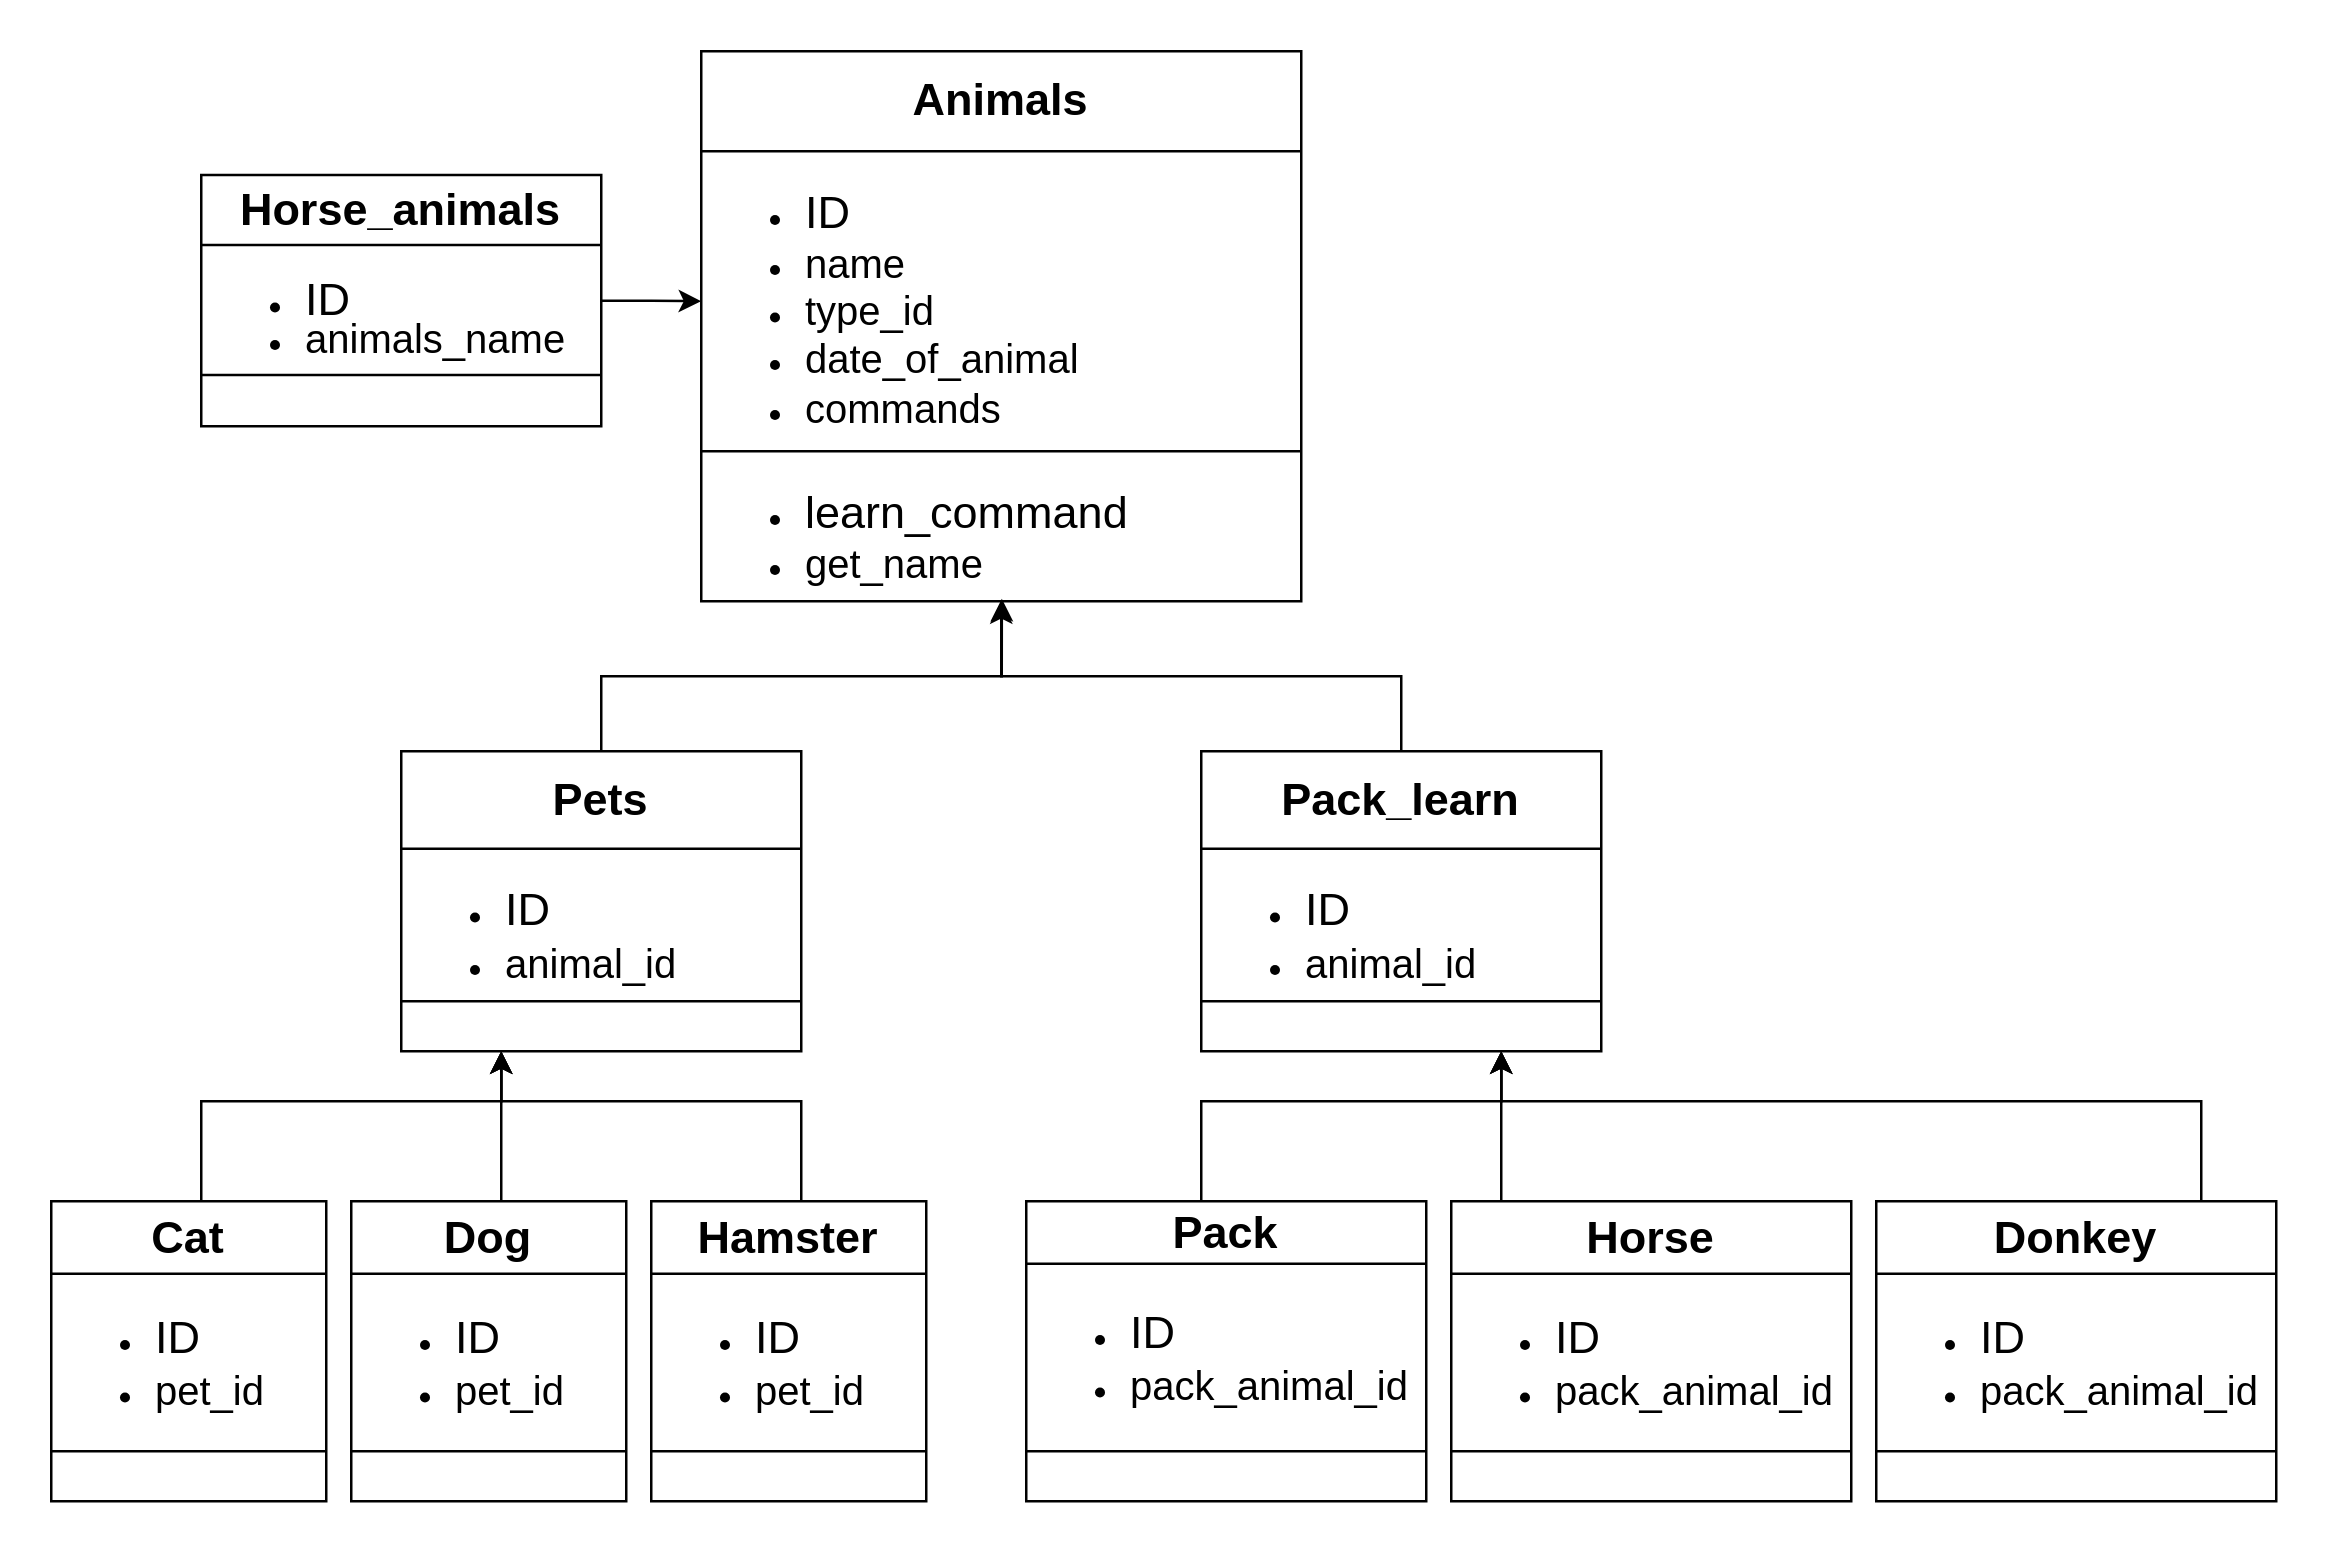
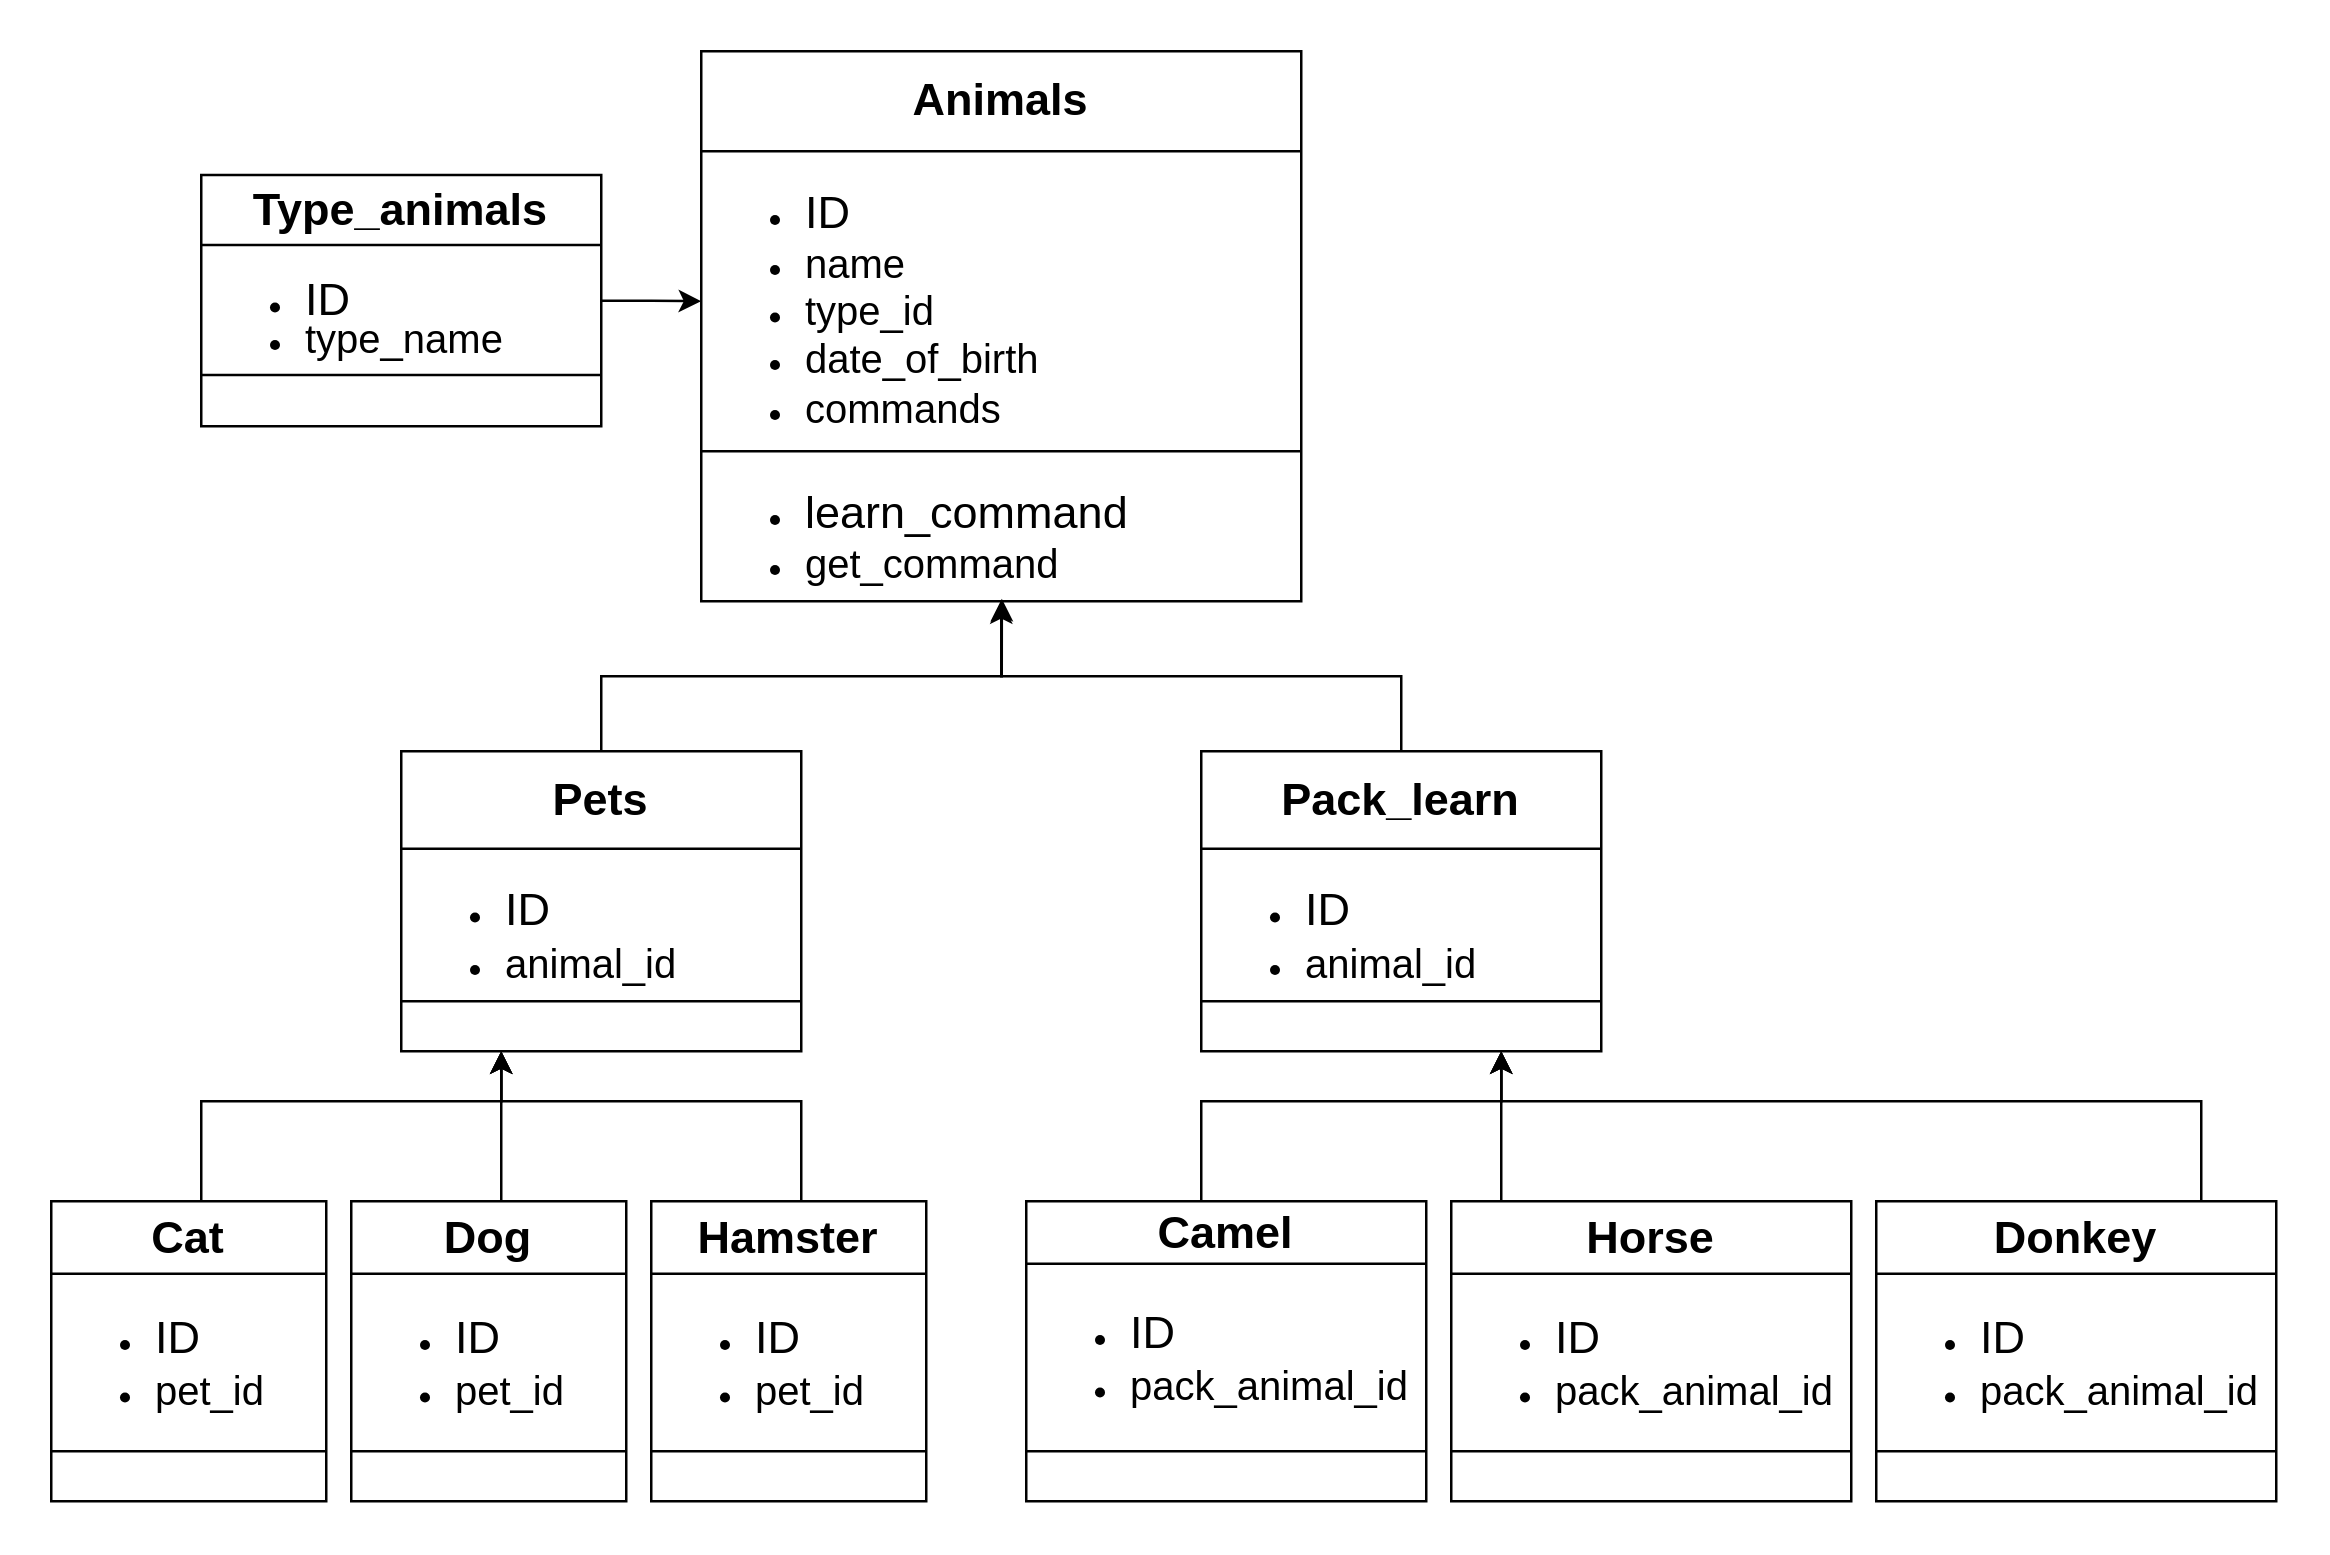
node "Horse_animals": label "Horse_animals" -> "Type_animals"
node "ID name type_id date_of_animal commands": label "ID name type_id date_of_animal commands" -> "ID name type_id date_of_birth commands"
node "ID animals_name": label "ID animals_name" -> "ID type_name"
node "learn_command get_name": label "learn_command get_name" -> "learn_command get_command"
node "Pack": label "Pack" -> "Camel"
